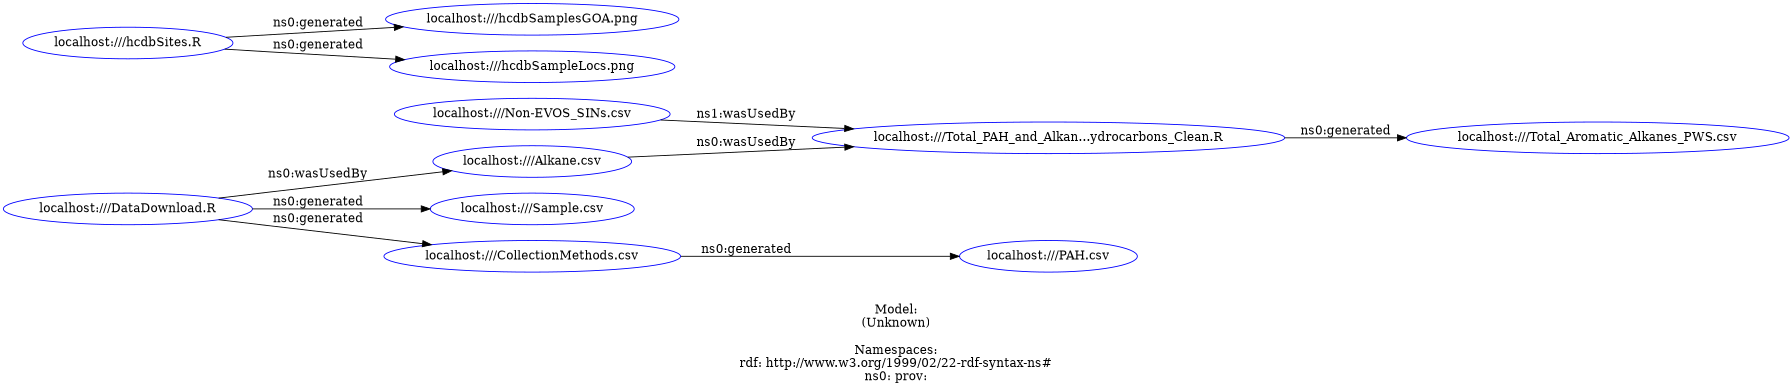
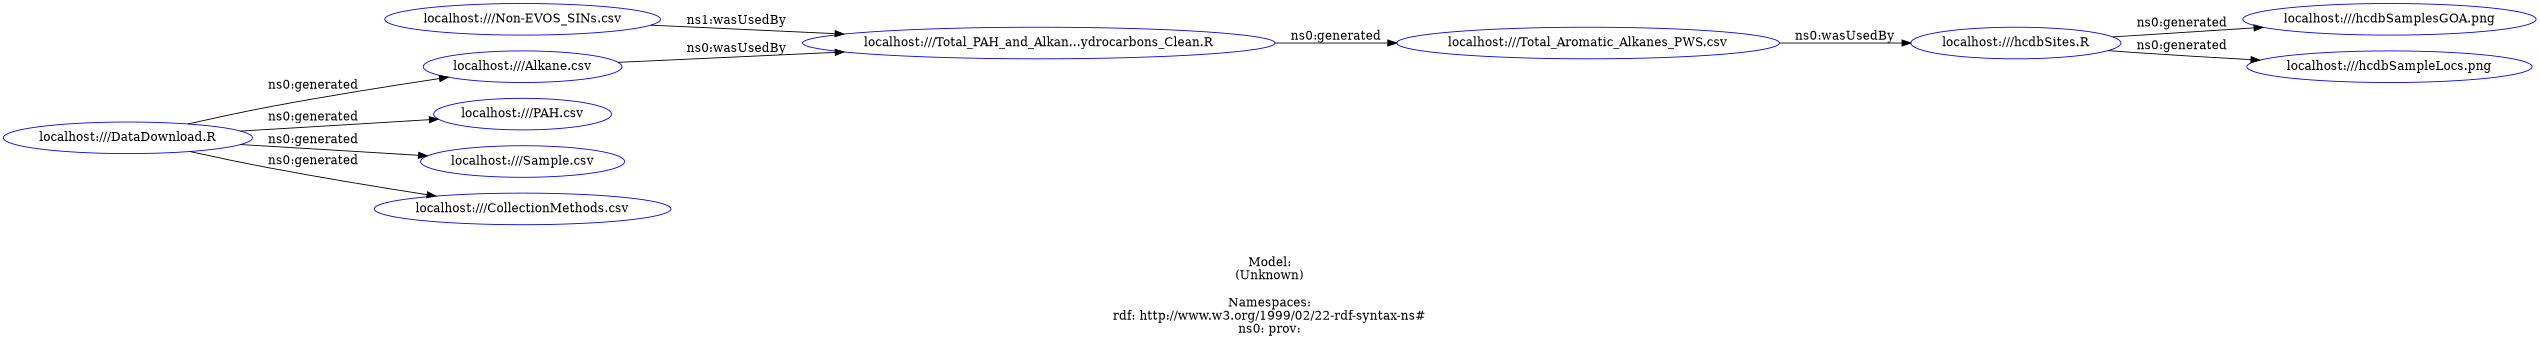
edge "localhost:///Total_Aromatic_Alkanes_PWS.csv" -> "localhost:///hcdbSites.R": added, label "ns0:wasUsedBy"
edge "localhost:///DataDownload.R" -> "localhost:///Alkane.csv": label "ns0:wasUsedBy" -> "ns0:generated"
edge "localhost:///CollectionMethods.csv" -> "localhost:///PAH.csv": now "localhost:///DataDownload.R" -> "localhost:///PAH.csv"
